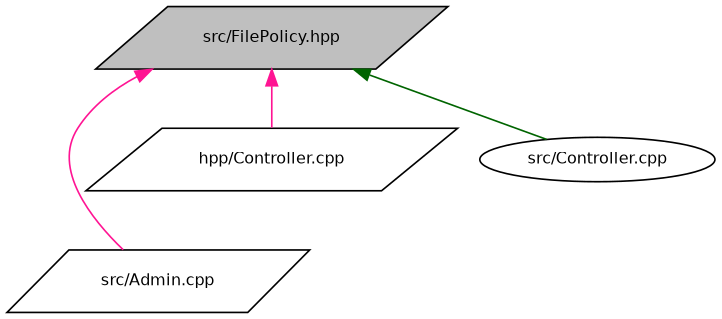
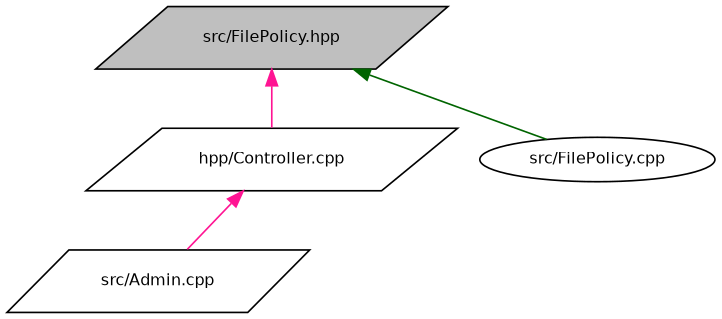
edge "src/Admin.cpp" -> "src/FilePolicy.hpp": now "src/Admin.cpp" -> "hpp/Controller.cpp"
node "src/Controller.cpp": label "src/Controller.cpp" -> "src/FilePolicy.cpp"
